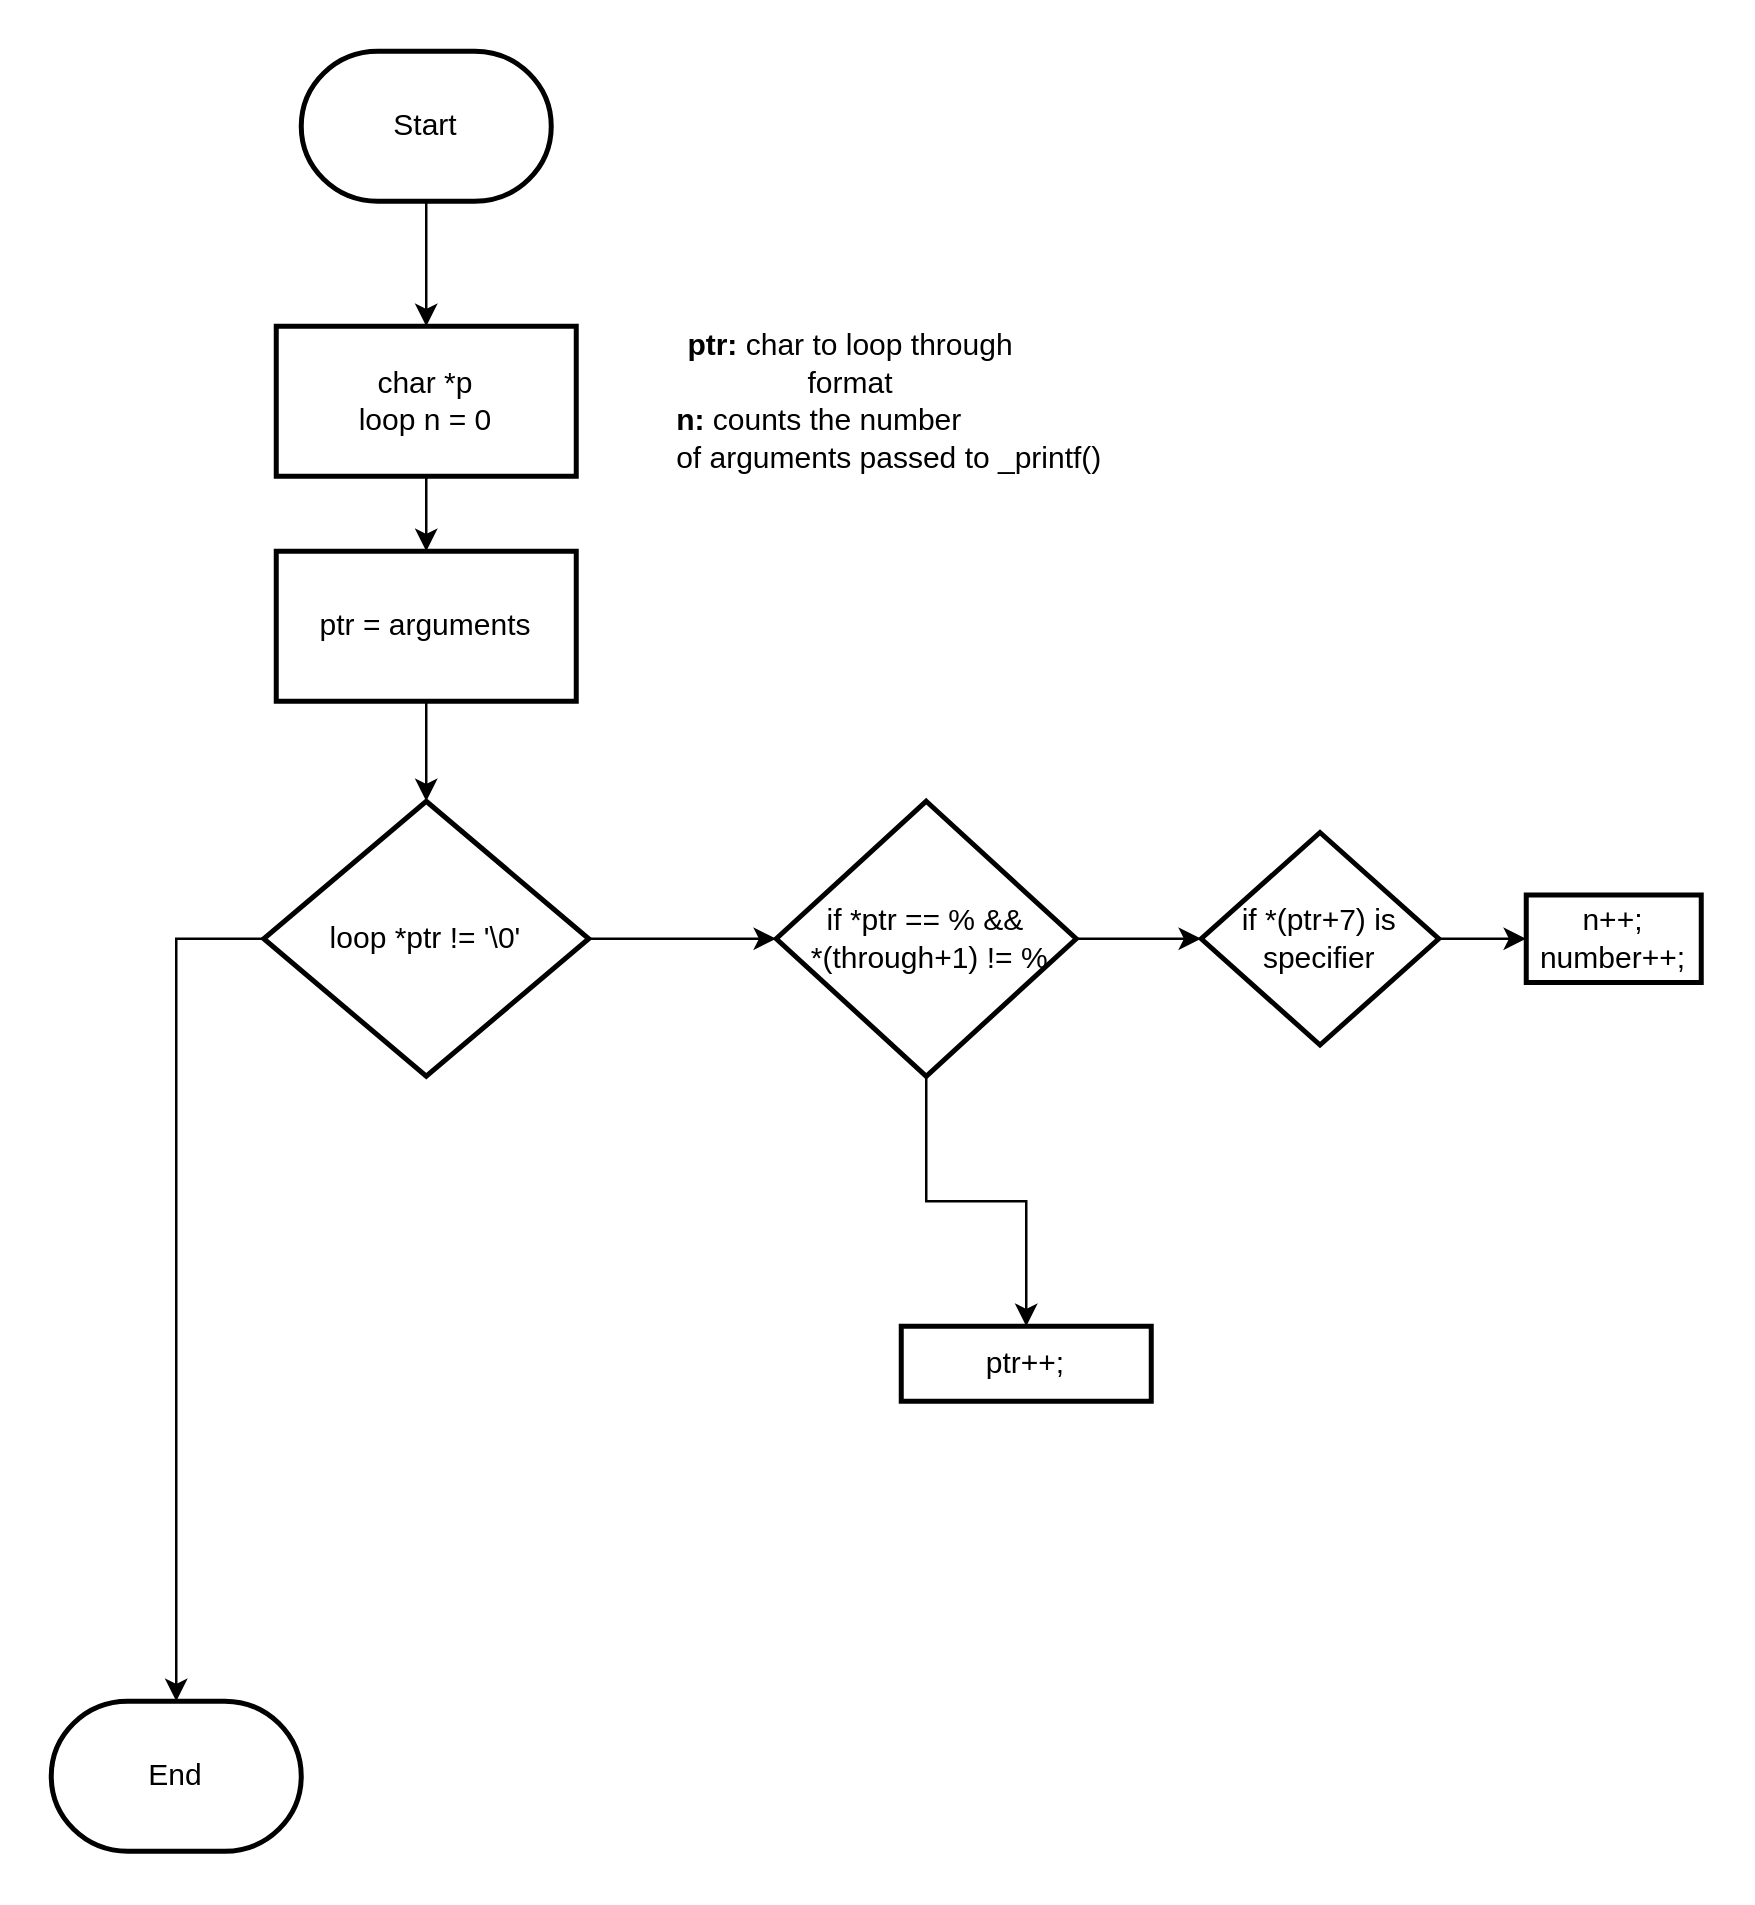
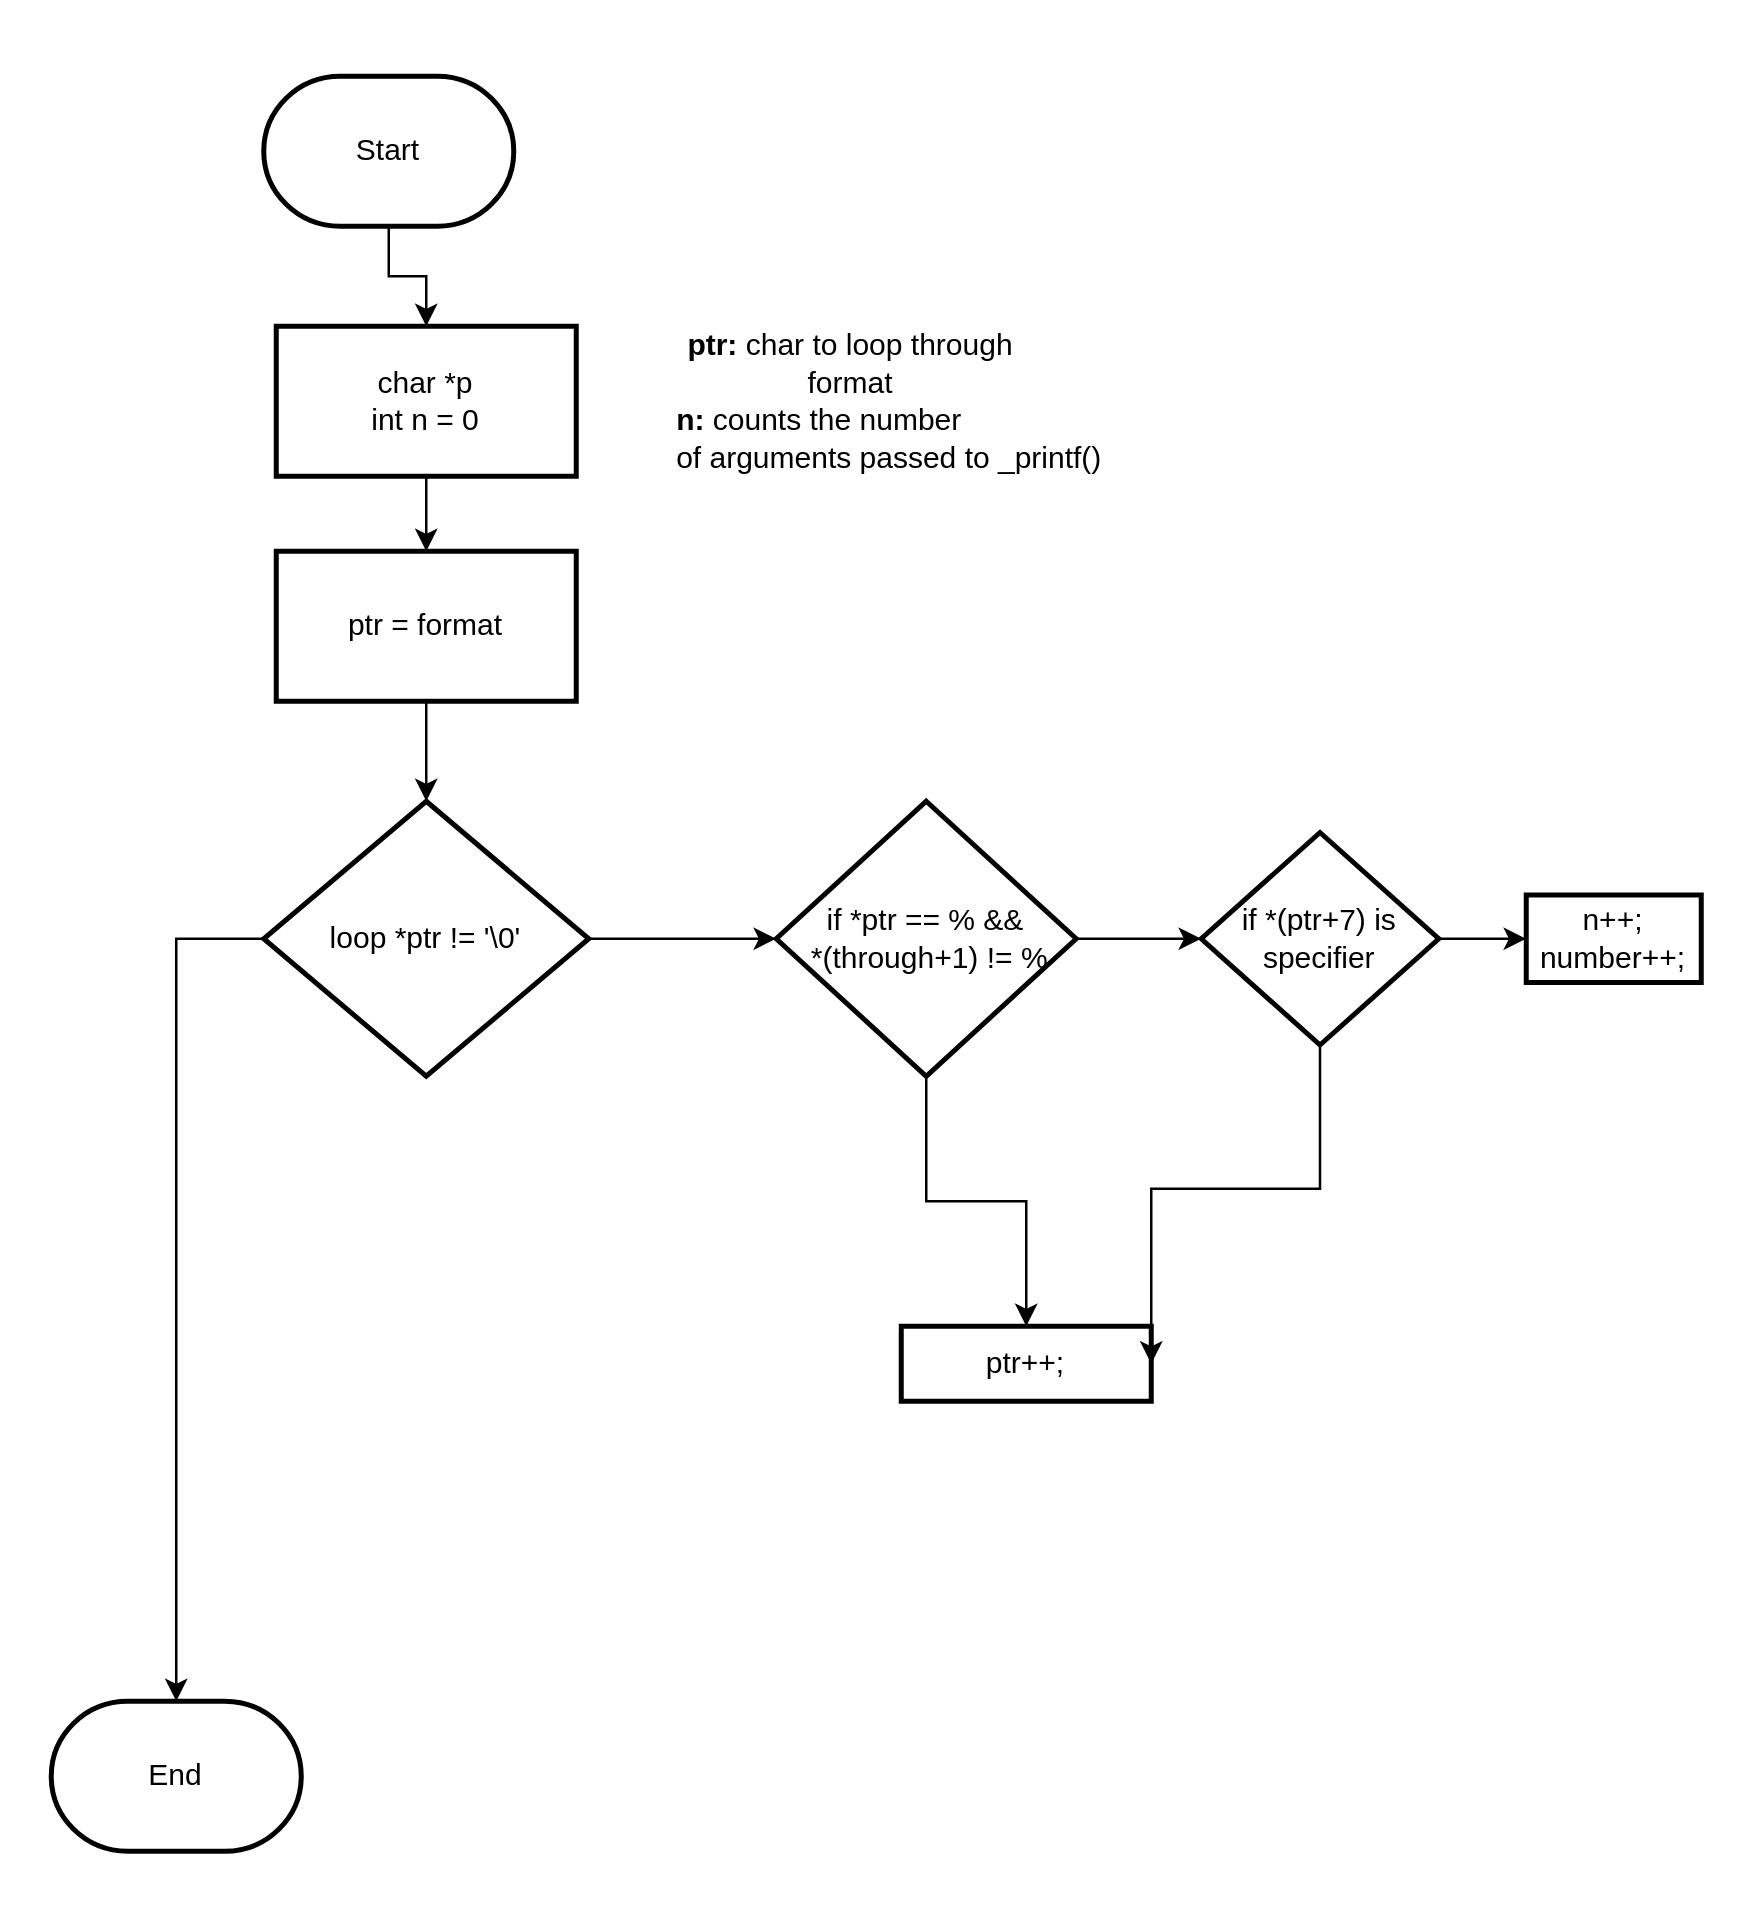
node "Start": moved (426, 126) -> (389, 151)
node "char *p loop n = 0": label "char *p loop n = 0" -> "char *p int n = 0"
node "ptr = arguments": label "ptr = arguments" -> "ptr = format"
edge "if *(ptr+7) is specifier" -> "ptr++;": added
